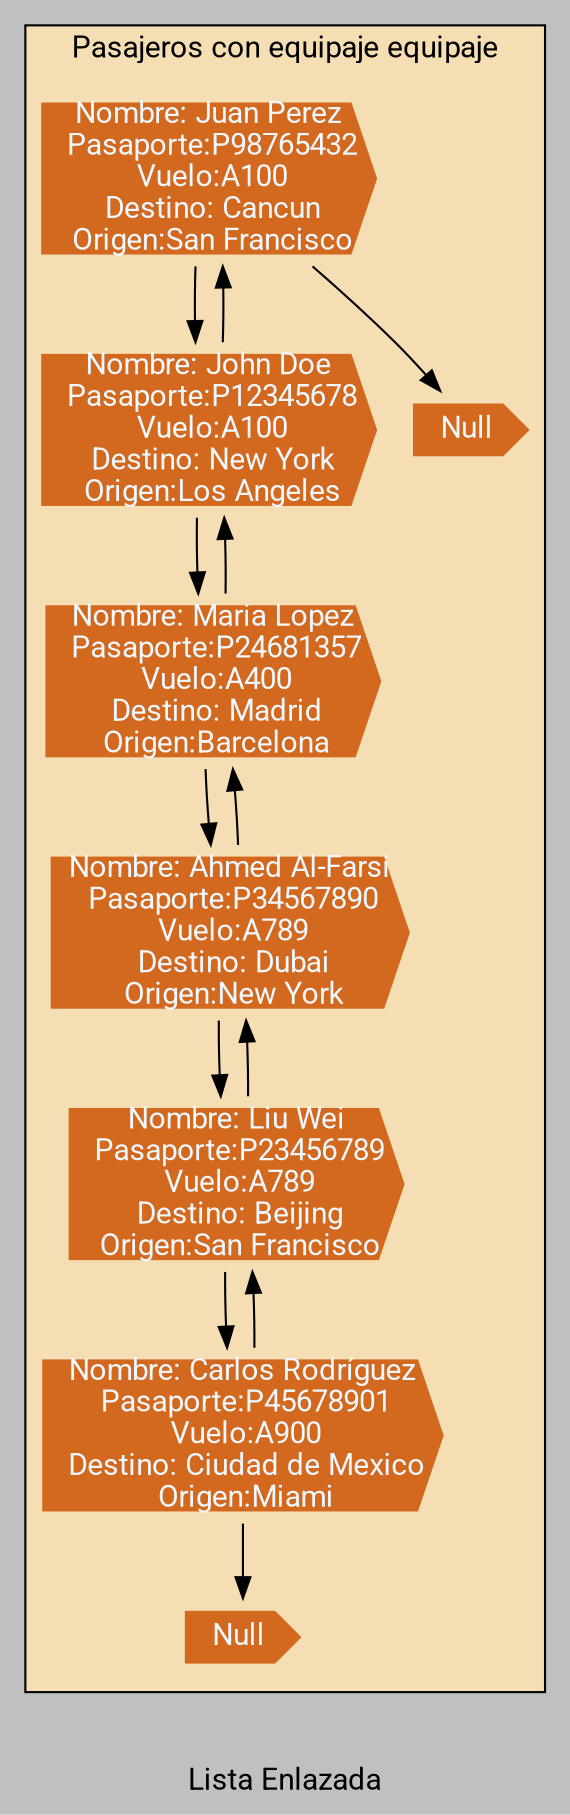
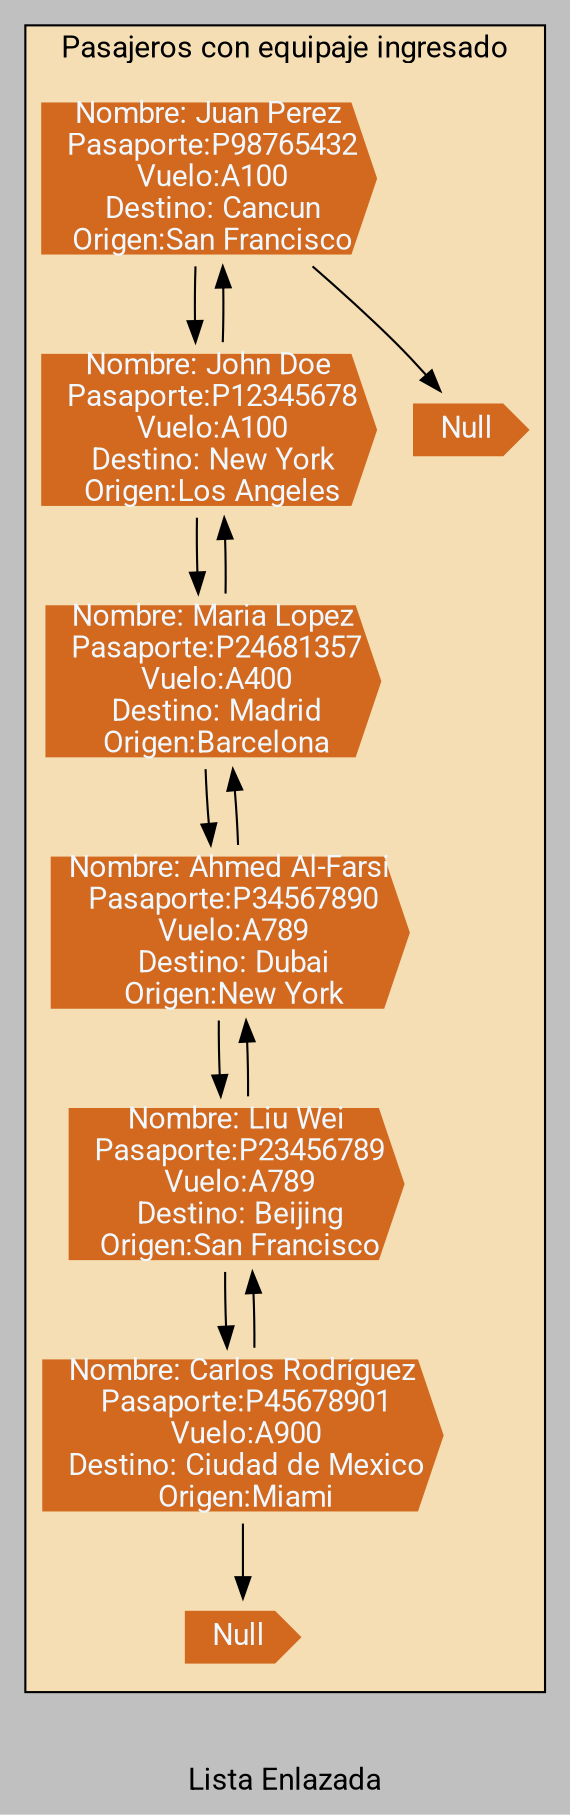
cluster "Pasajeros con equipaje equipaje": label "Pasajeros con equipaje equipaje" -> "Pasajeros con equipaje ingresado"
